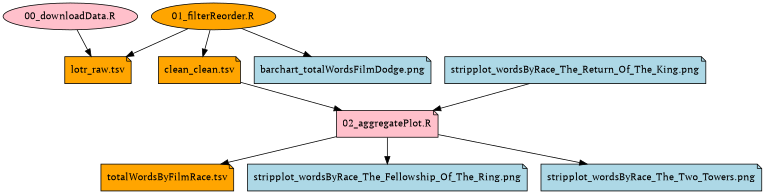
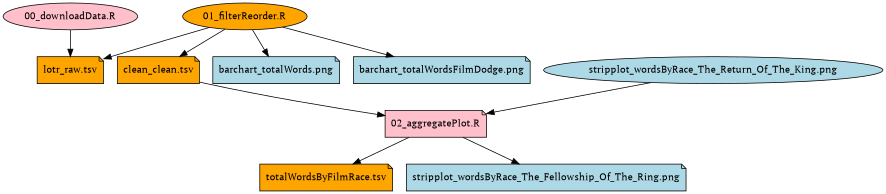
node "barchart_totalWords.png": added
node "stripplot_wordsByRace_The_Return_Of_The_King.png": shape note -> ellipse
node "stripplot_wordsByRace_The_Two_Towers.png": removed
